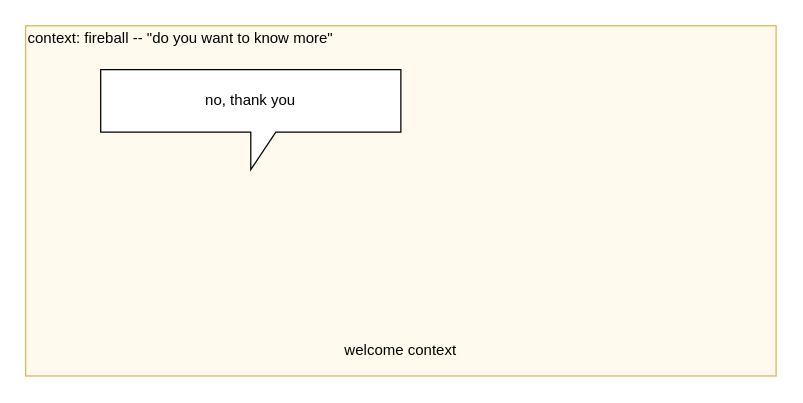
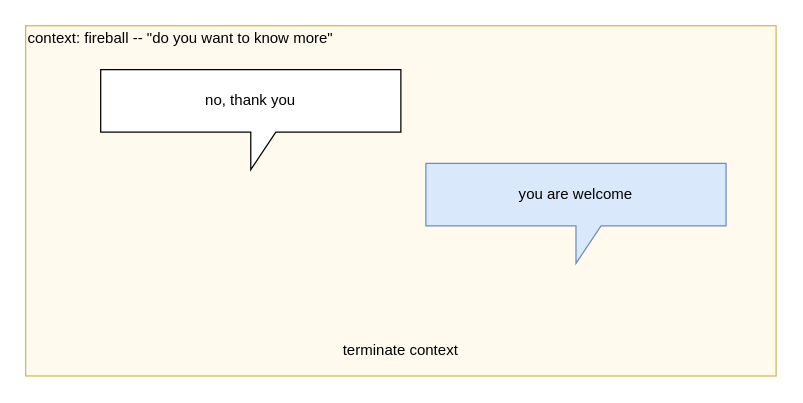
node "you are welcome": added
node "welcome context": label "welcome context" -> "terminate context"
